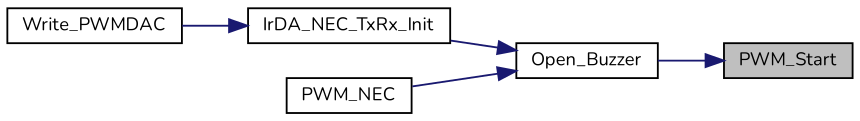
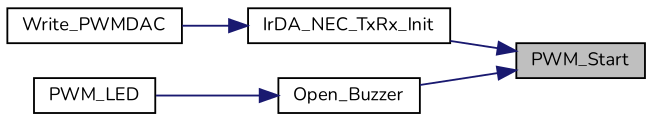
edge "IrDA_NEC_TxRx_Init" -> "Open_Buzzer": now "IrDA_NEC_TxRx_Init" -> "PWM_Start"
node "PWM_NEC": label "PWM_NEC" -> "PWM_LED"
